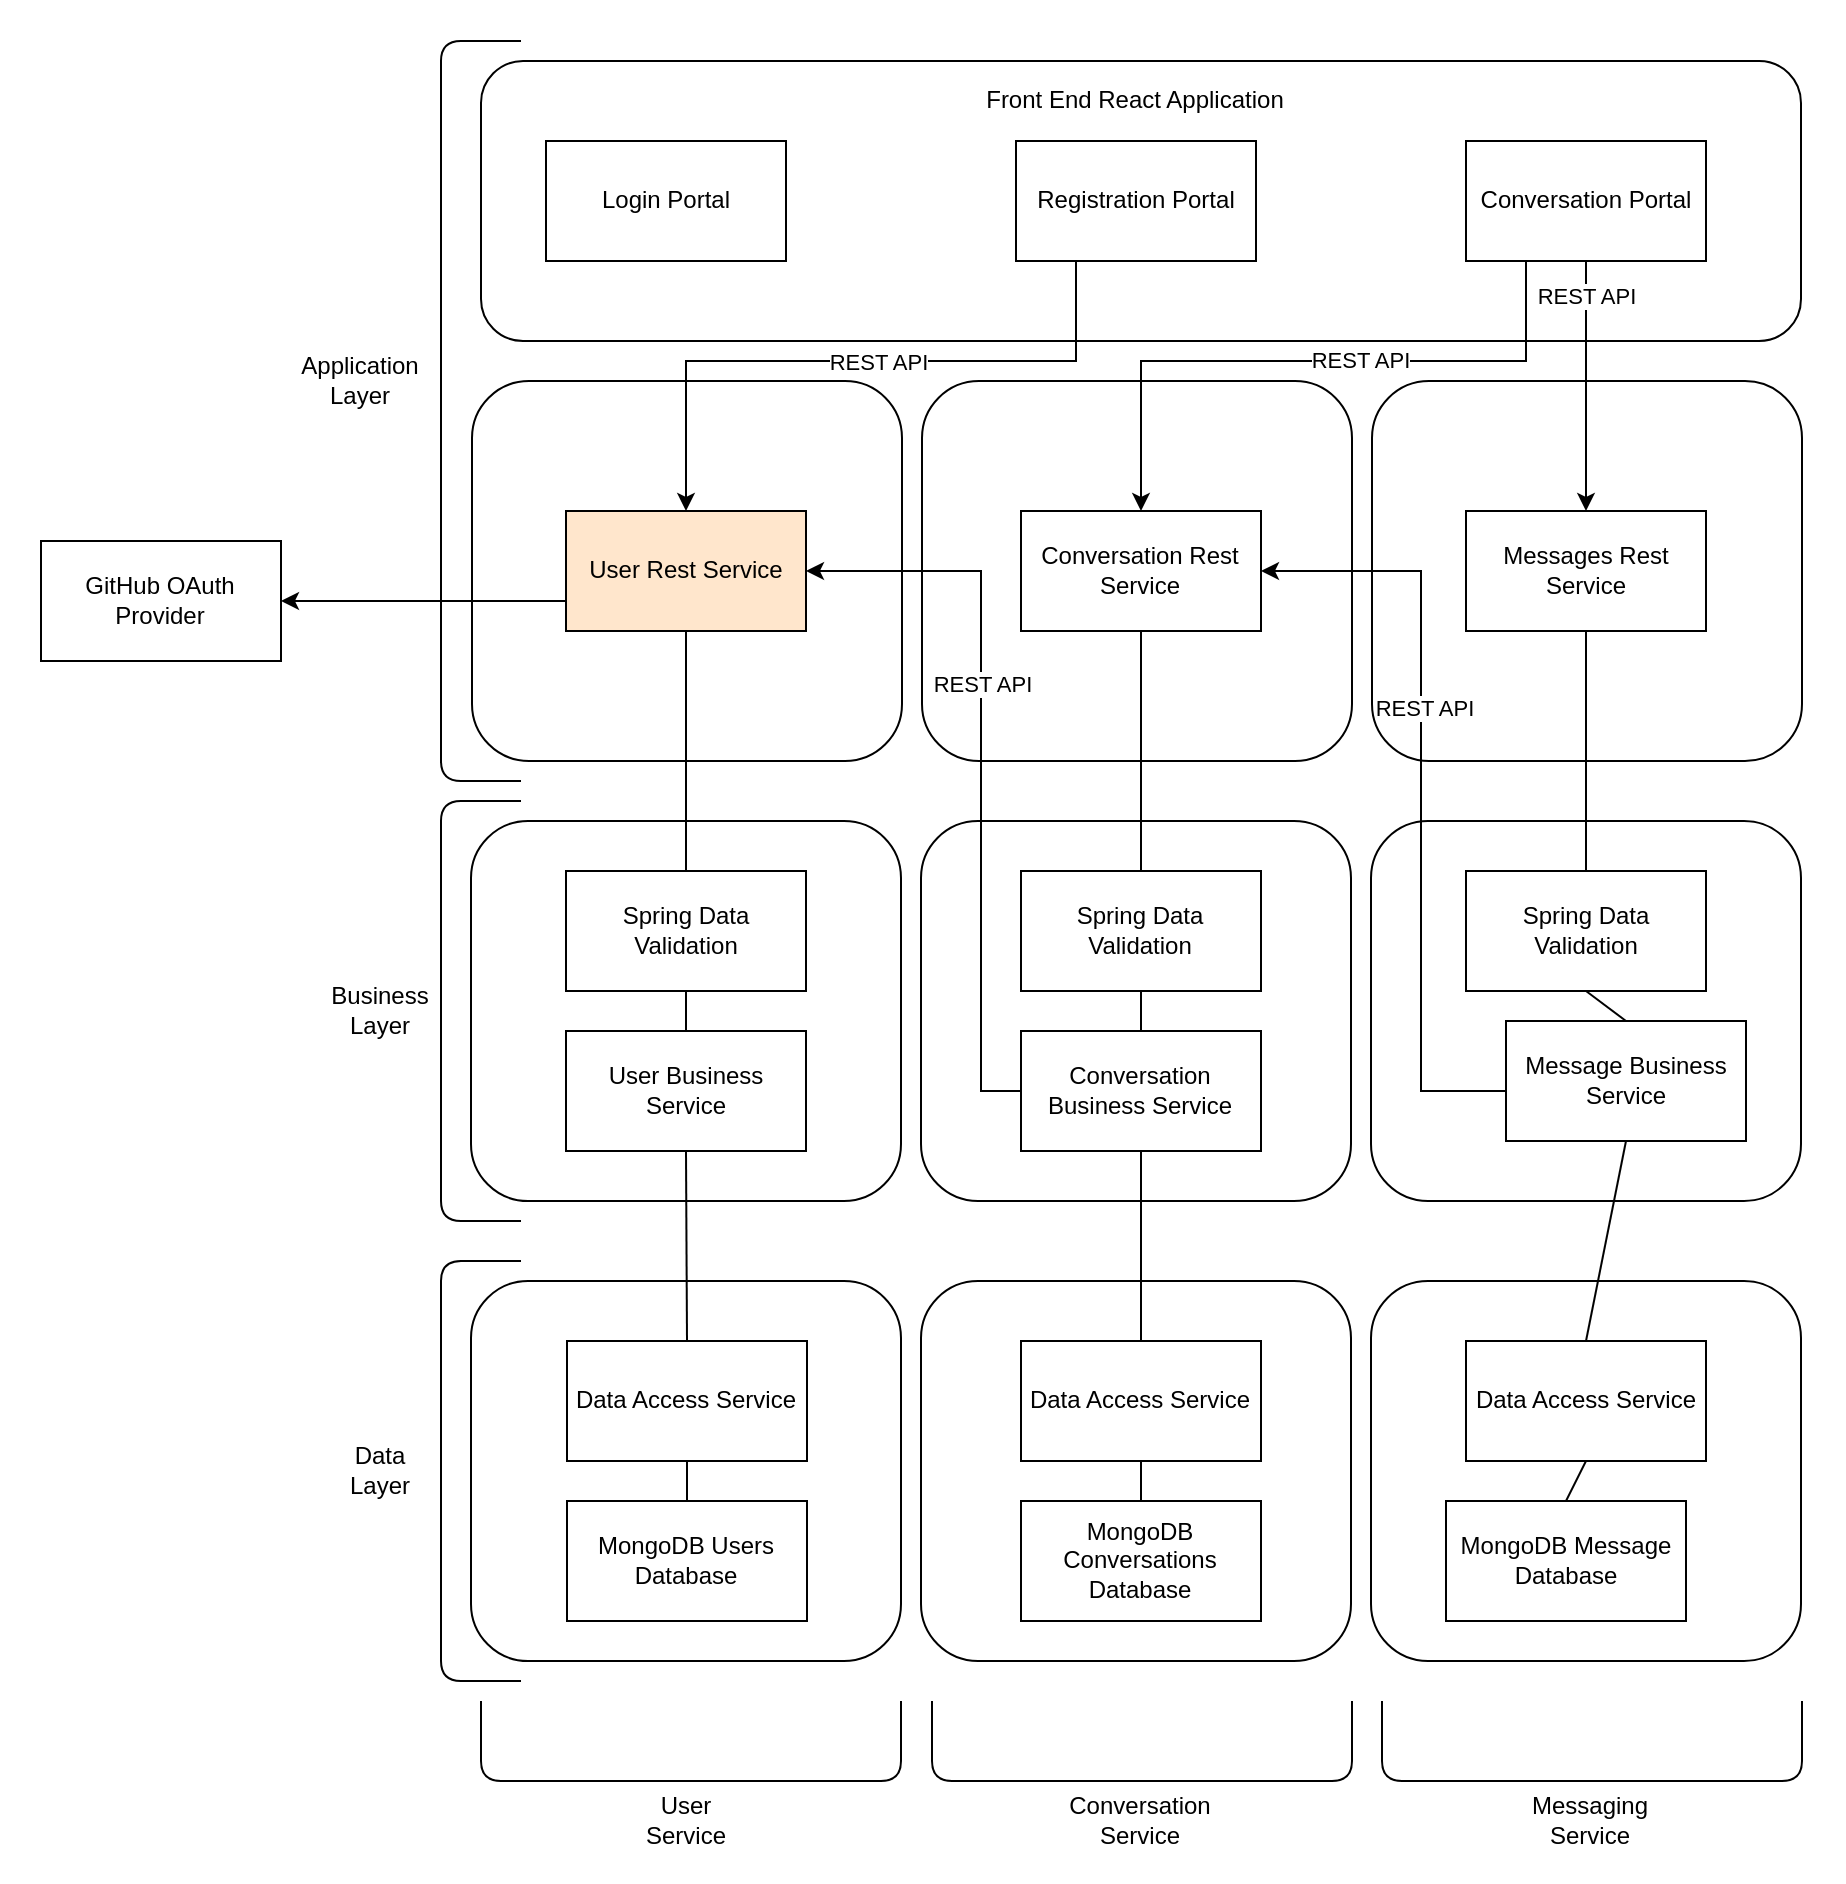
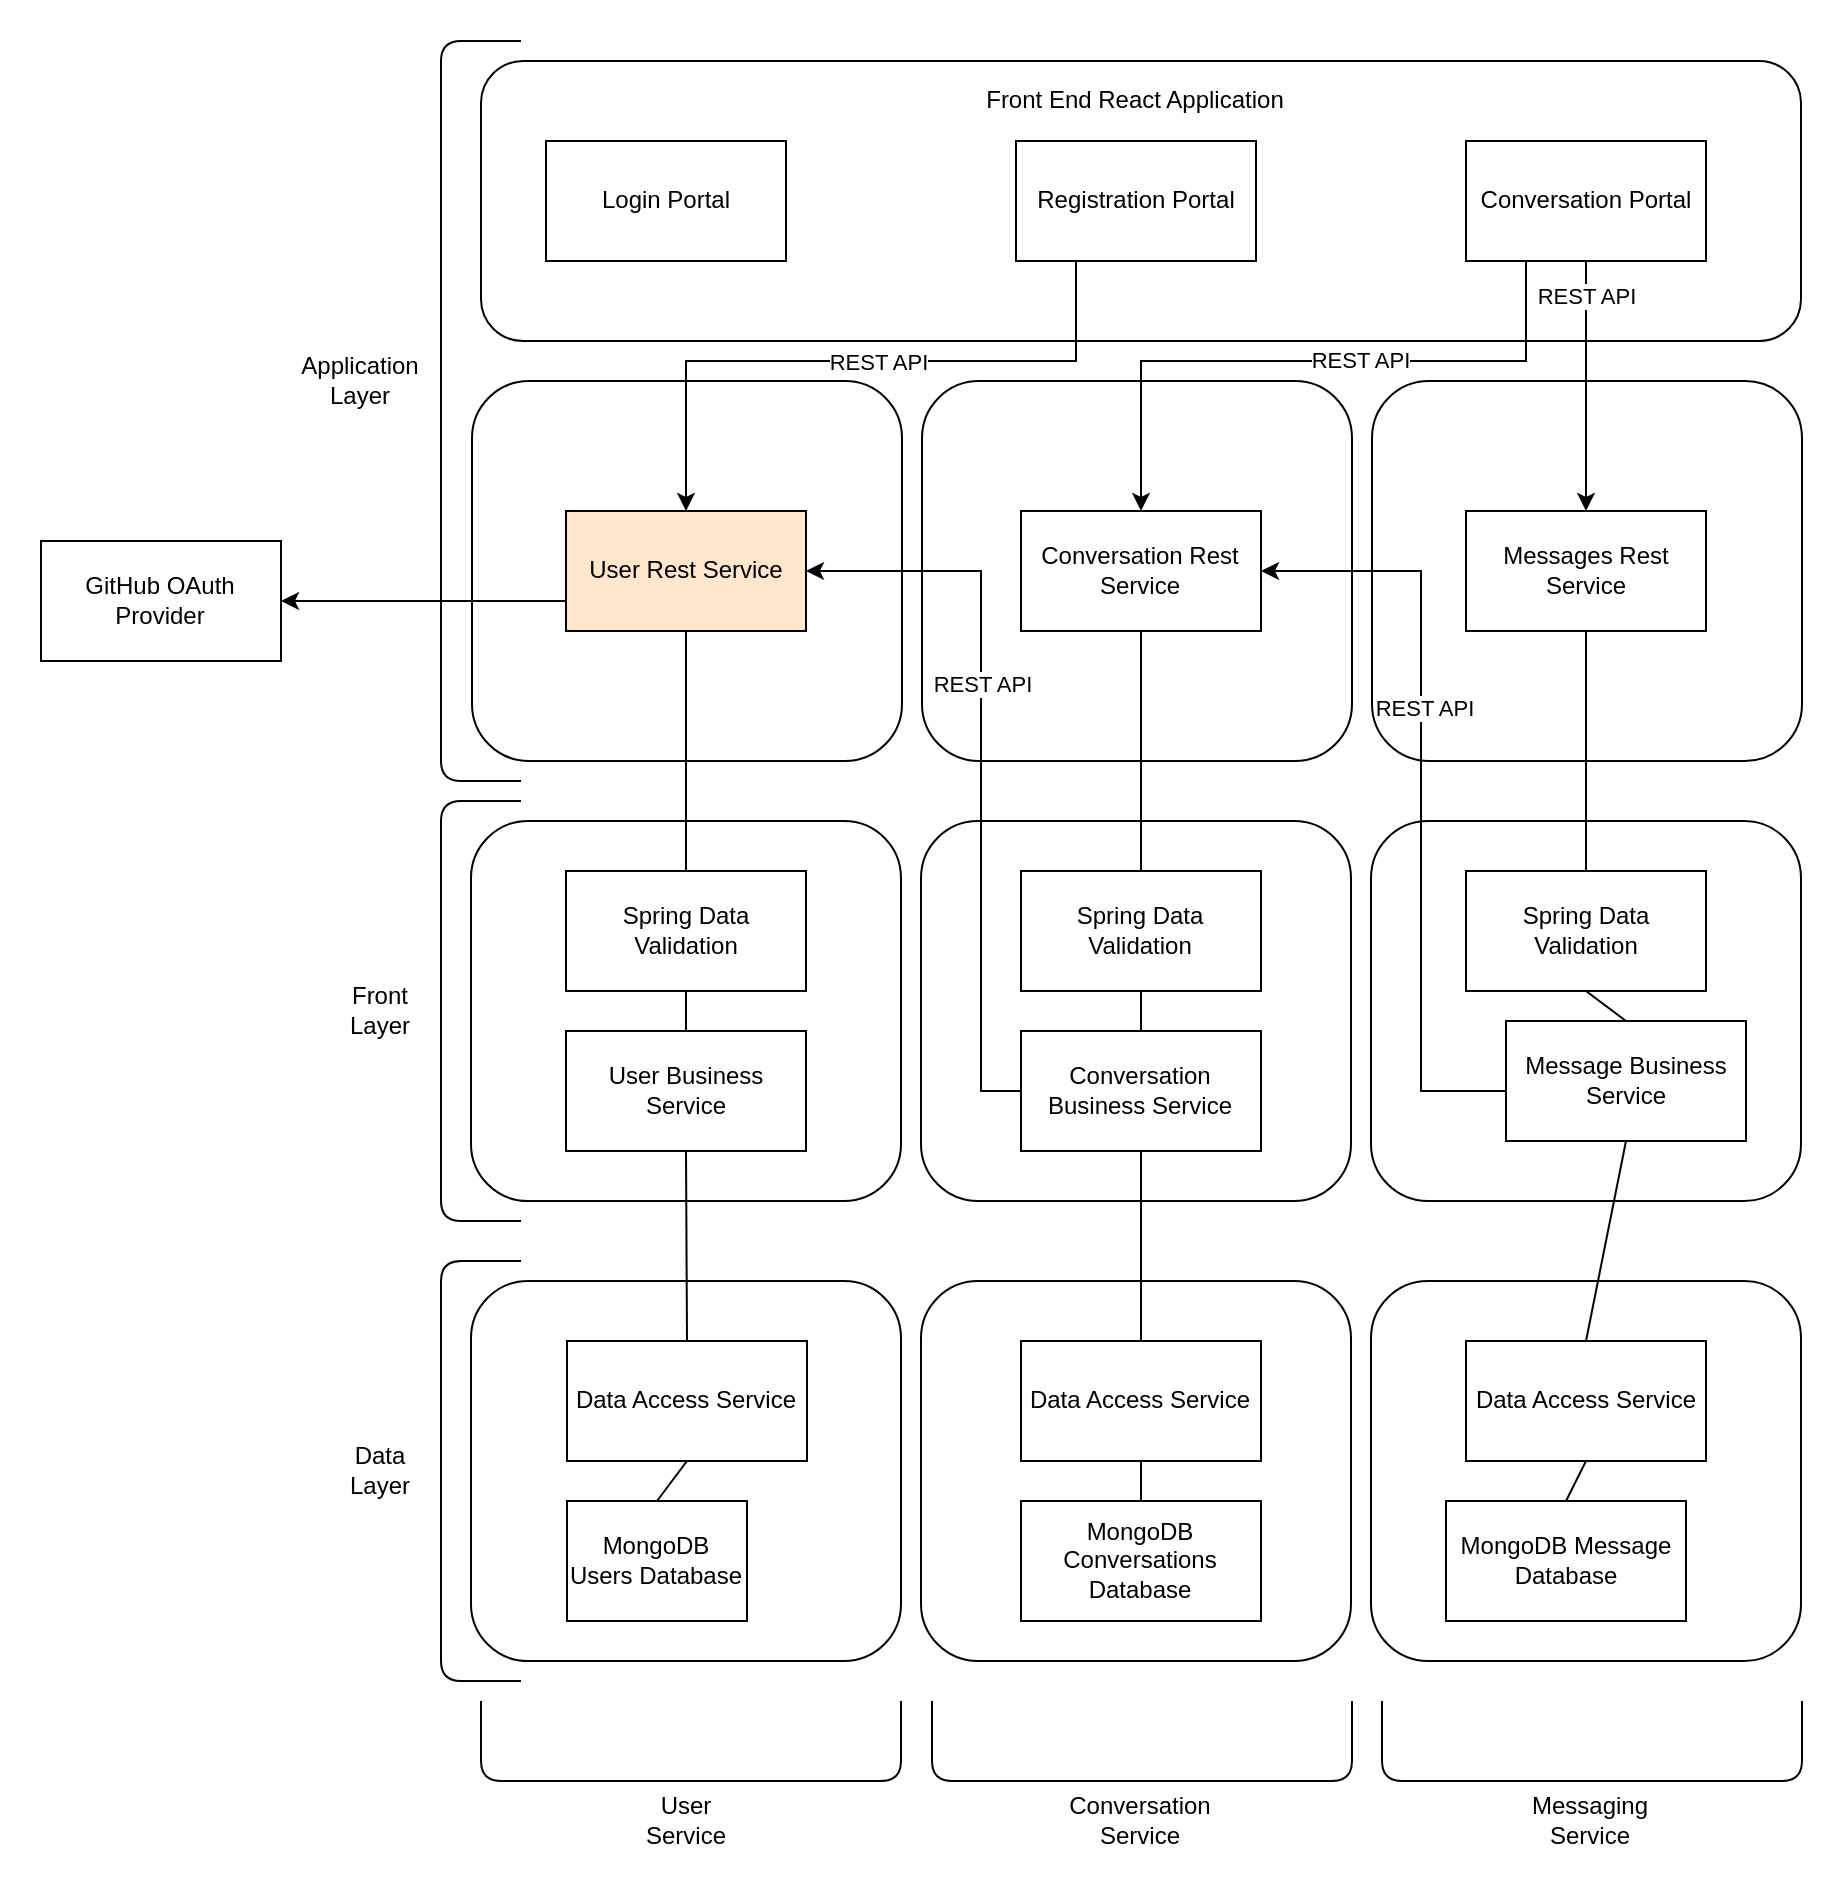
node "Business Layer": label "Business Layer" -> "Front Layer"
node "MongoDB Users Database": size 240x120 -> 180x120
